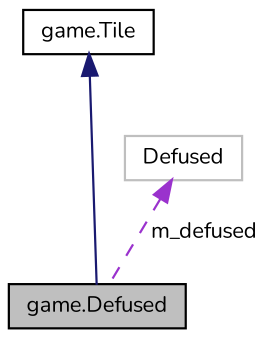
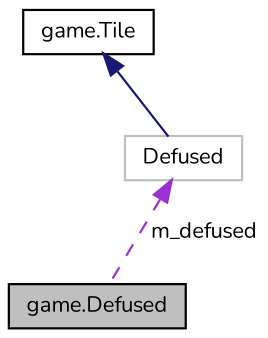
edge "game.Defused" -> "game.Tile": now "Defused" -> "game.Tile"
